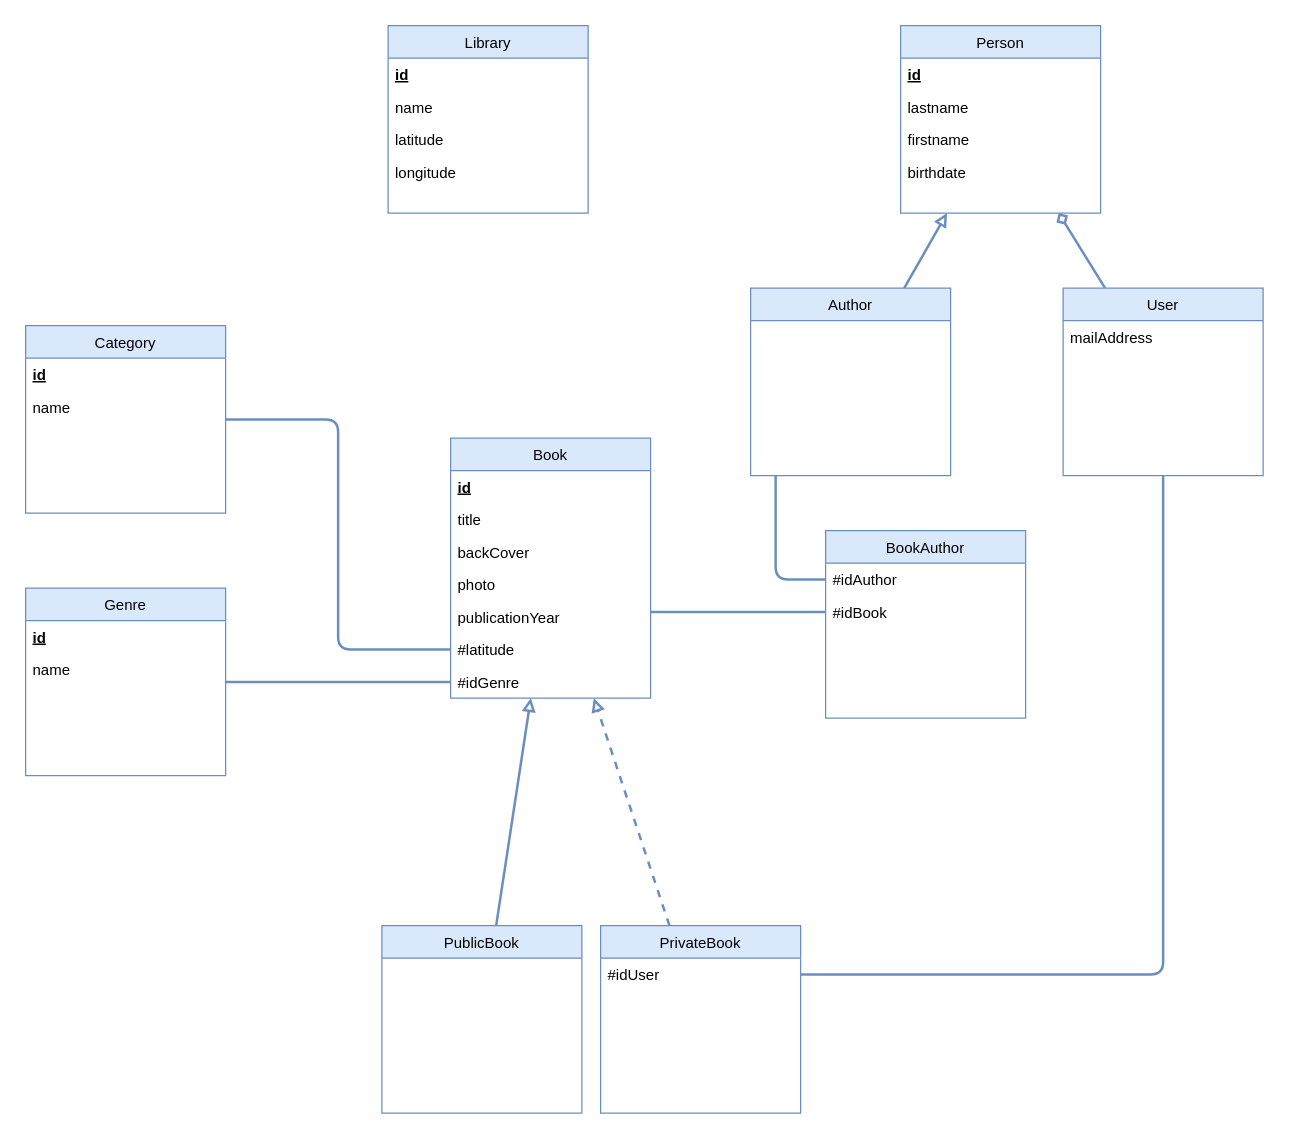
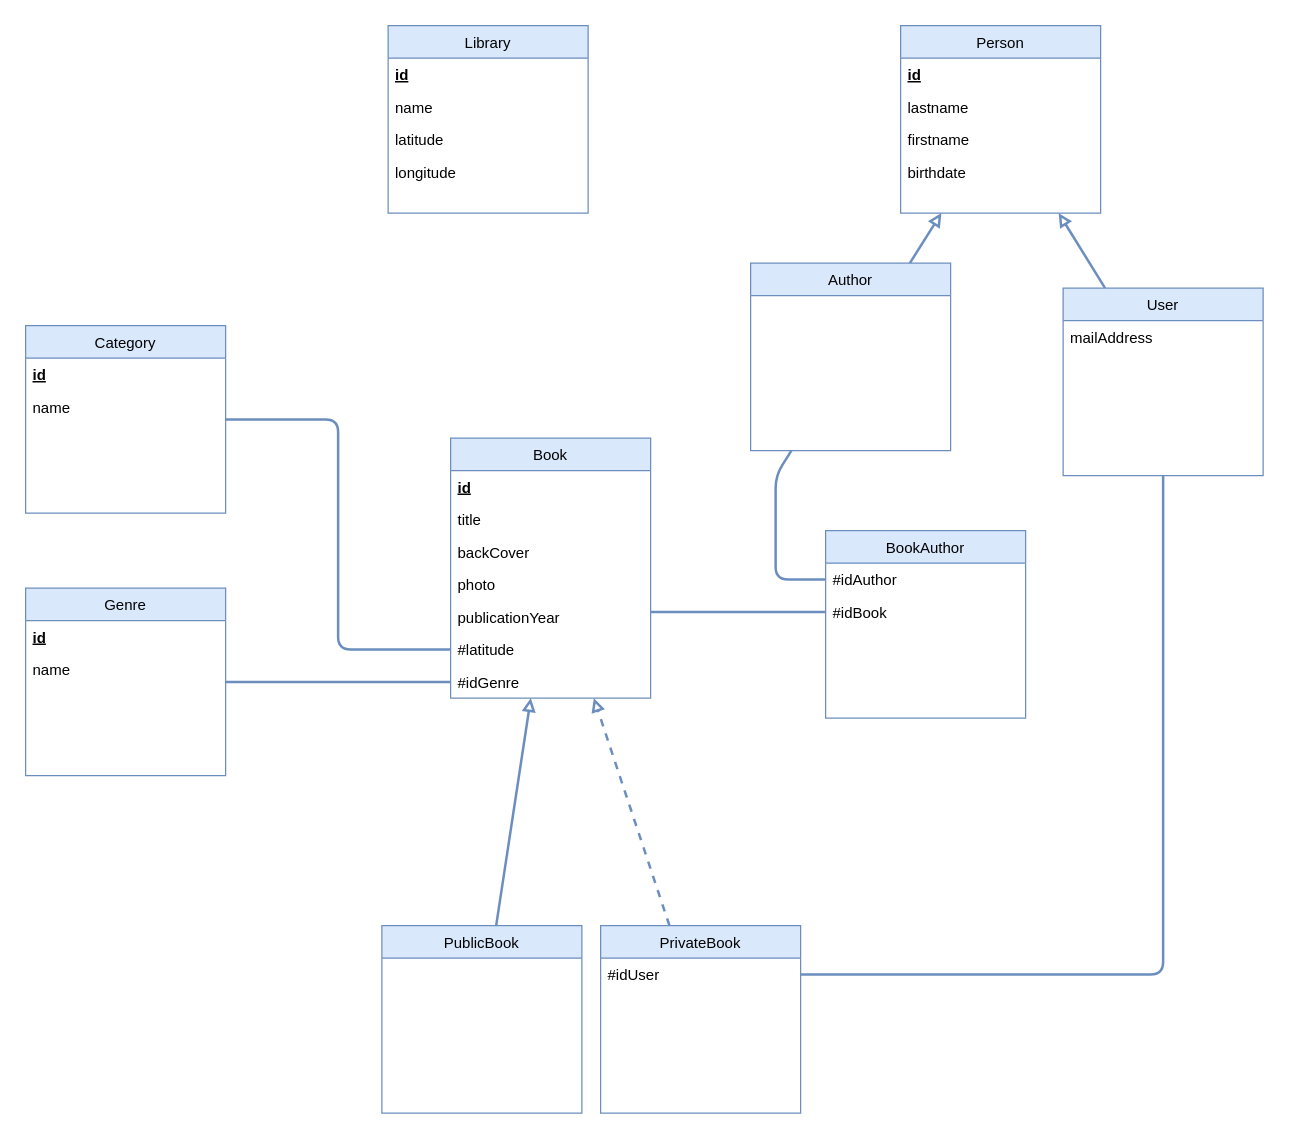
edge "User" -> "Person": arrowhead diamond -> block
node "Author": moved (851, 382) -> (851, 357)
